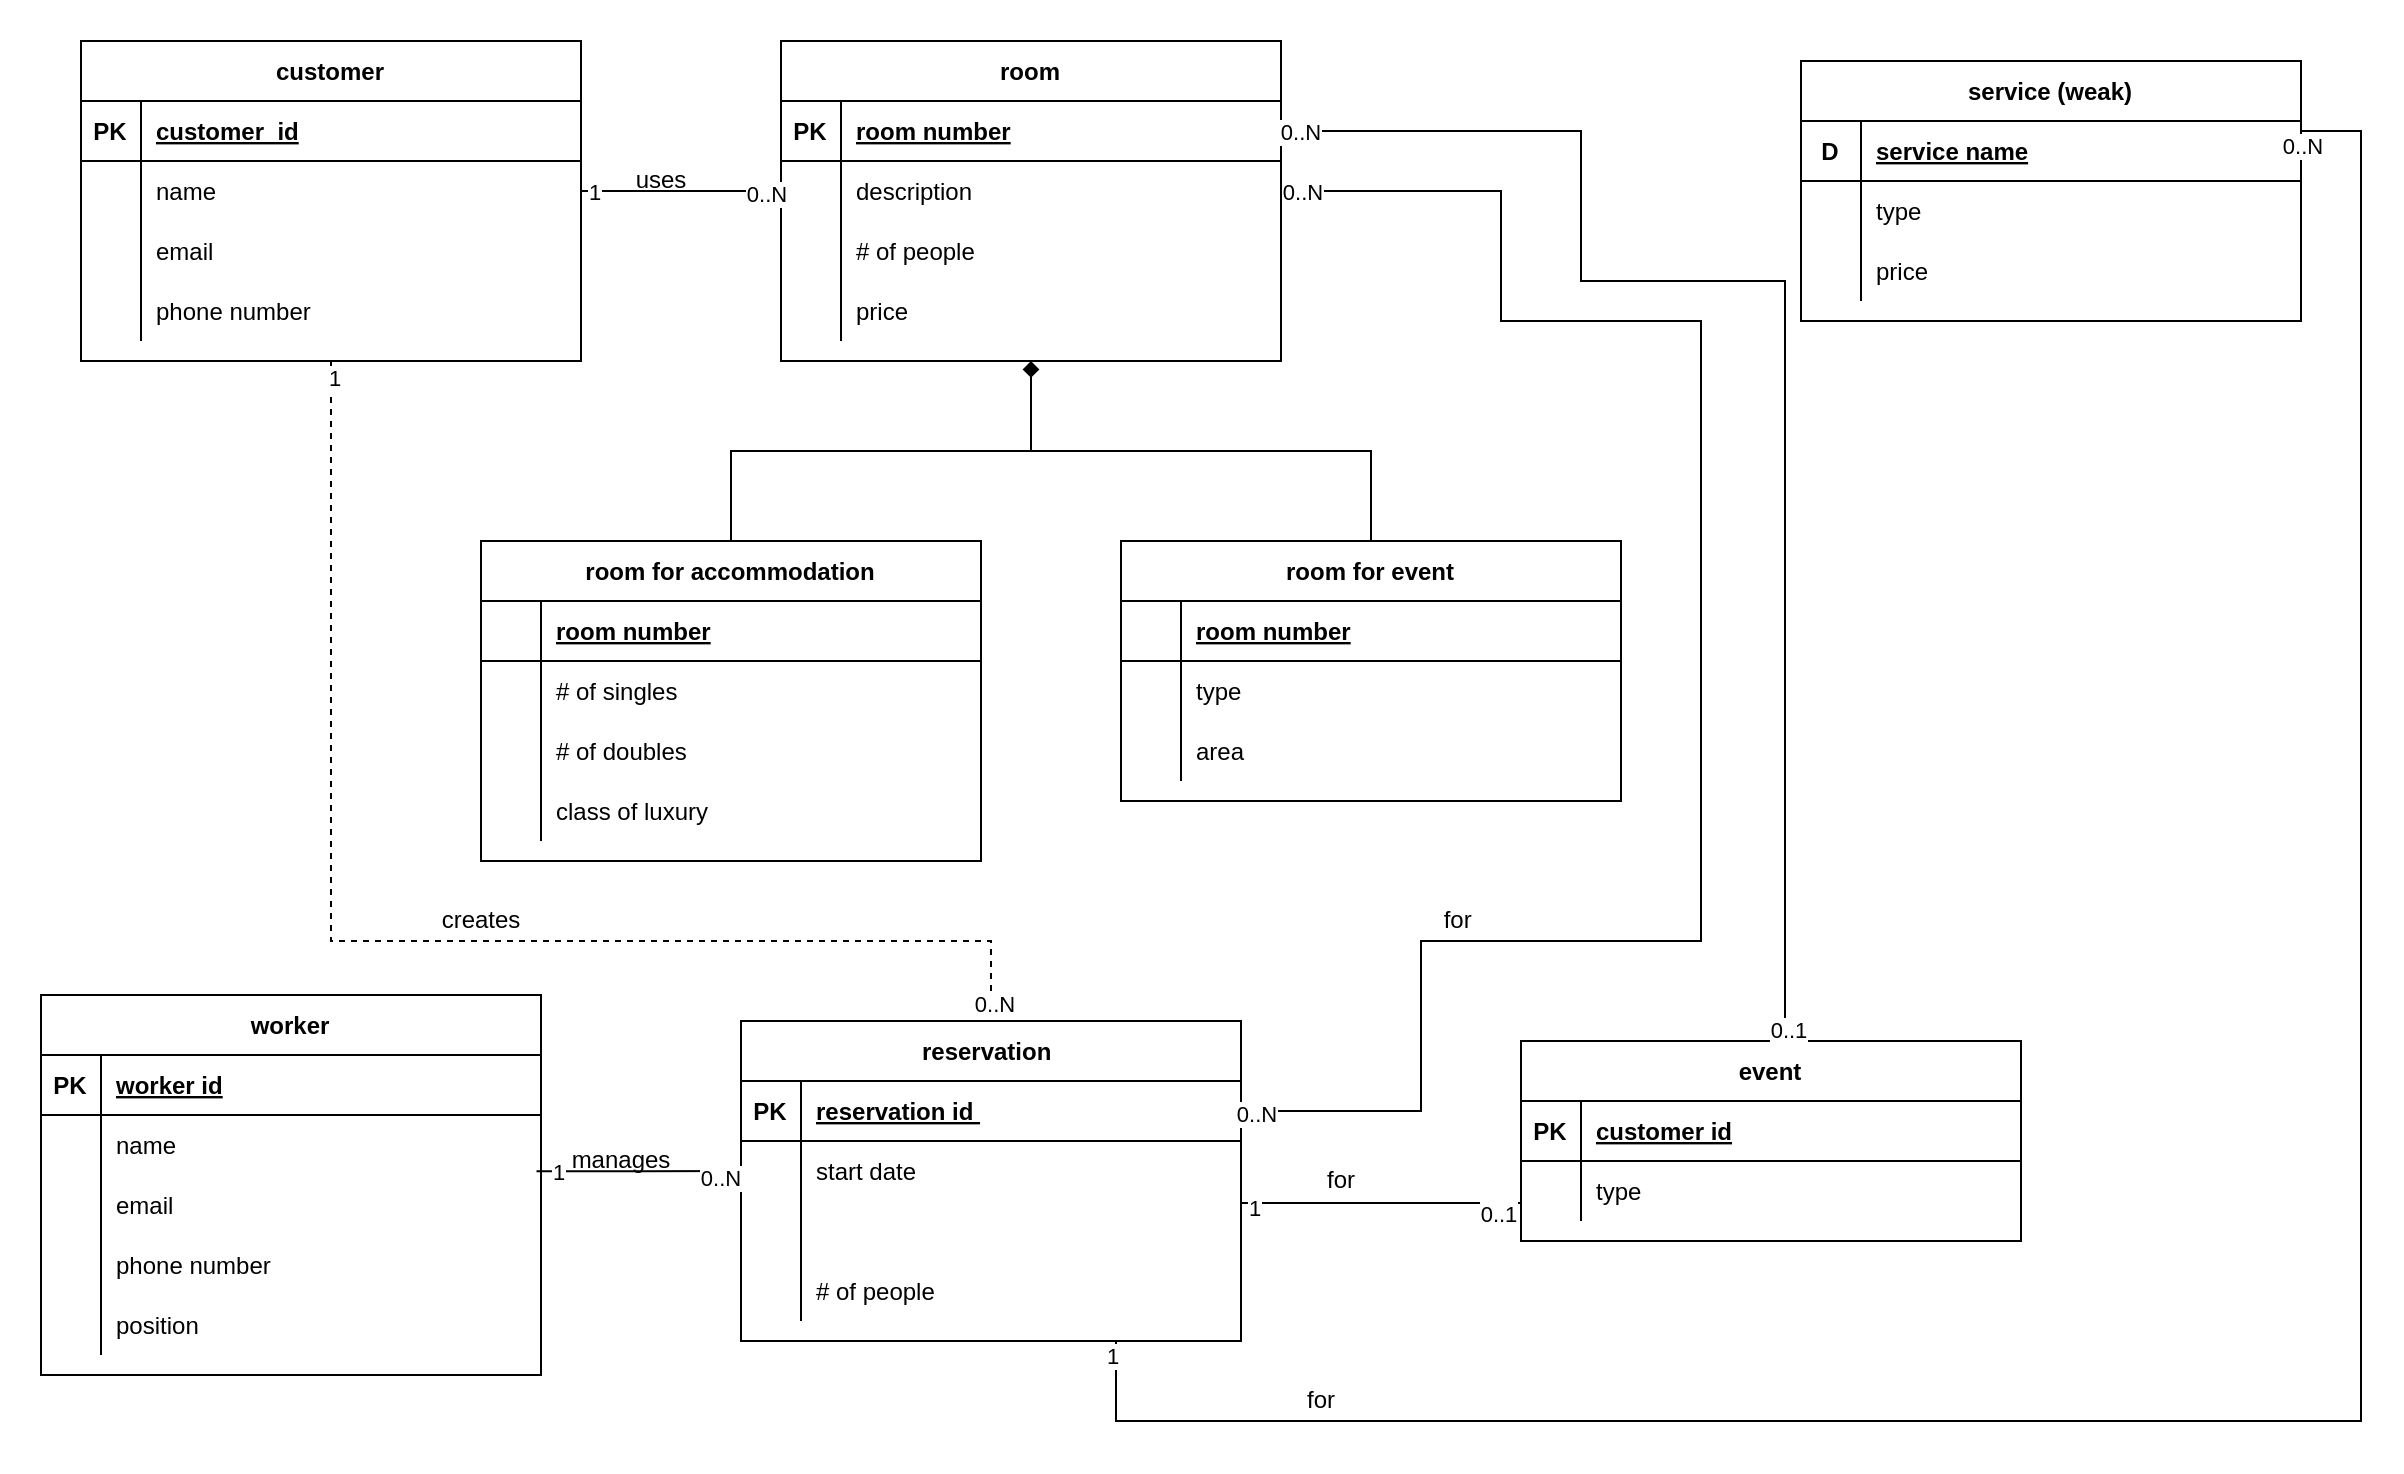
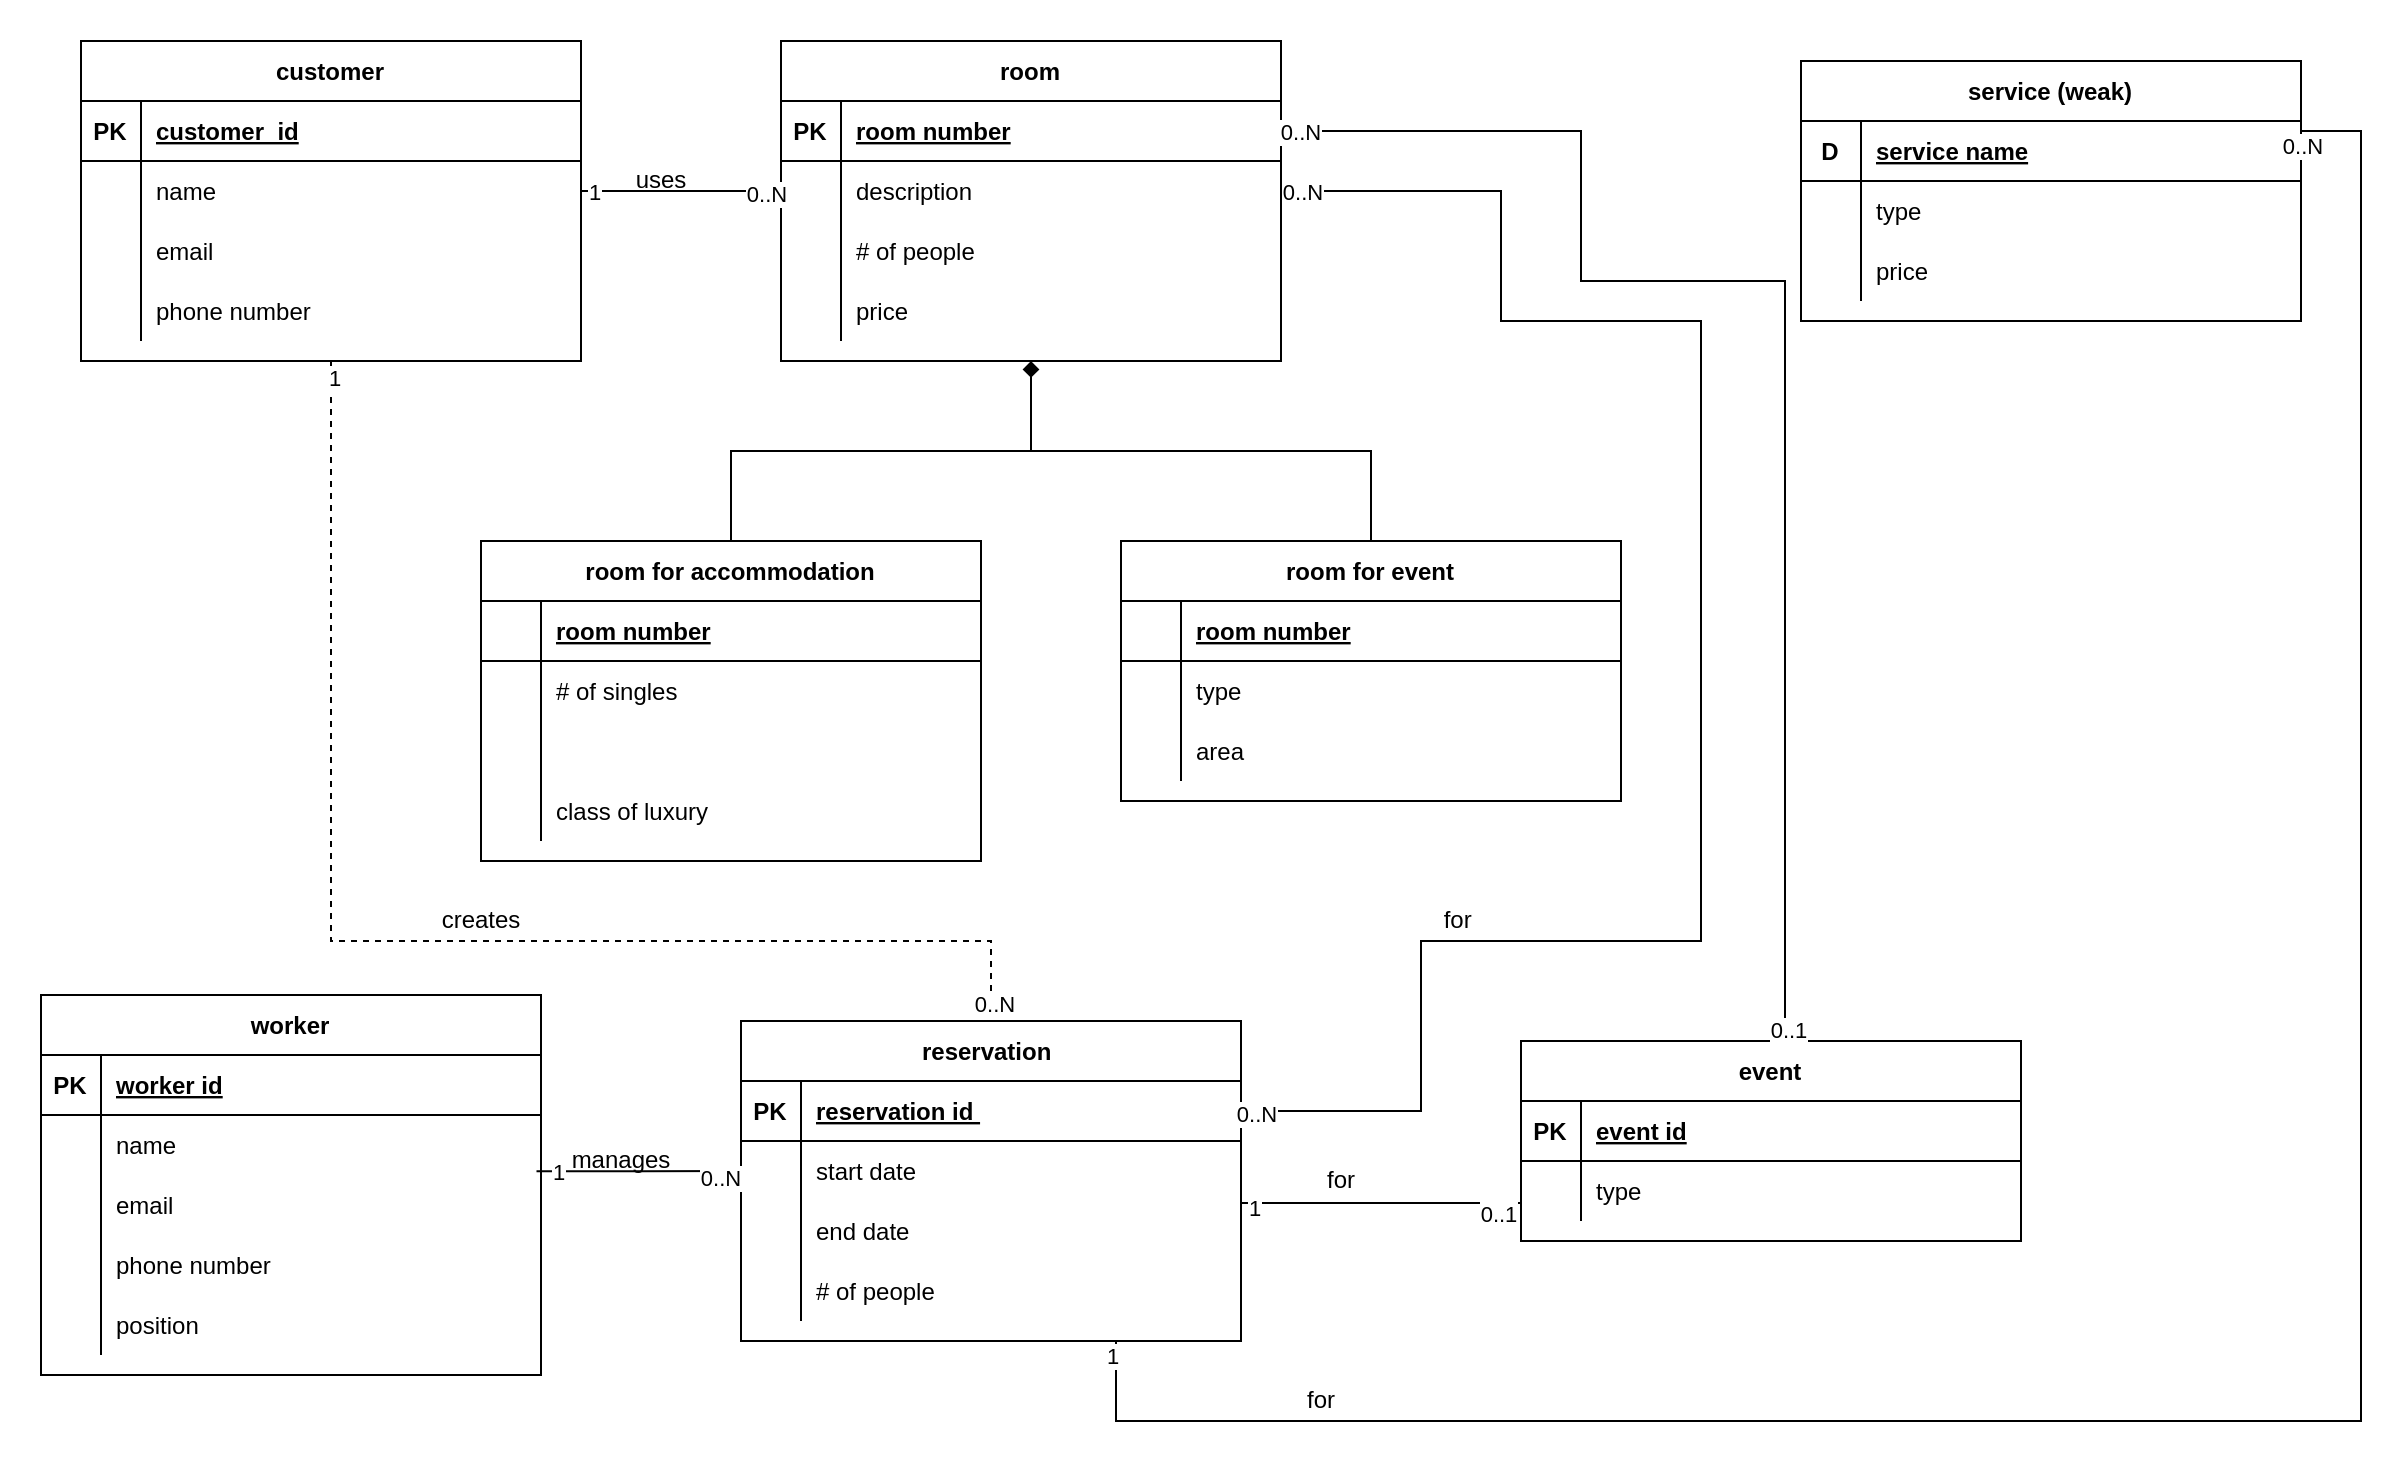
node "# of doubles": removed
node "customer id": label "customer id" -> "event id"
node "end date": added
